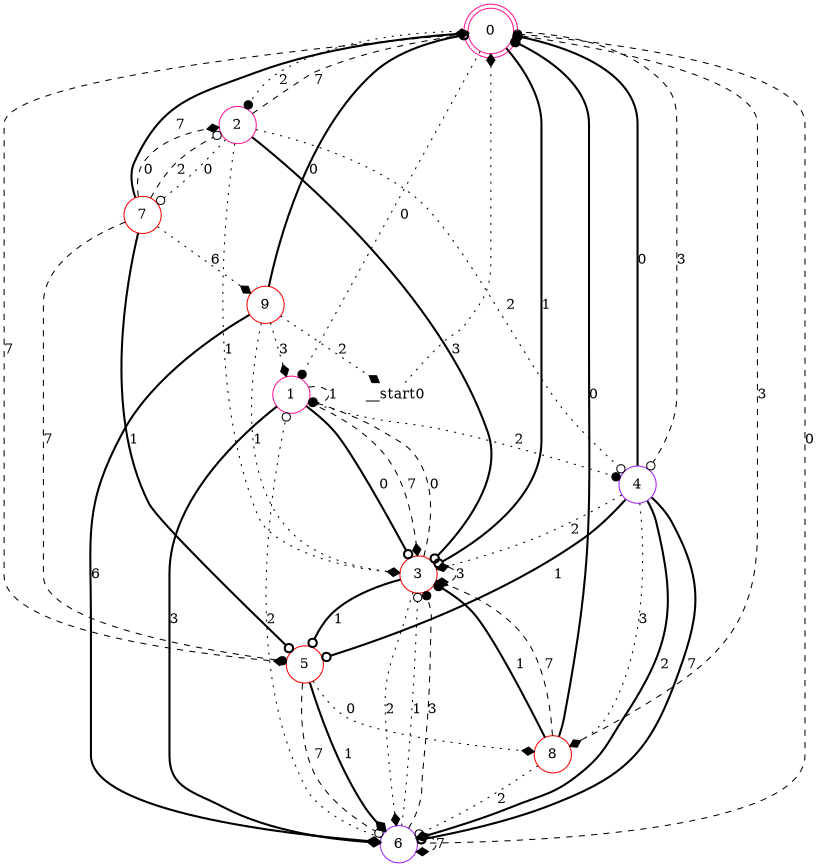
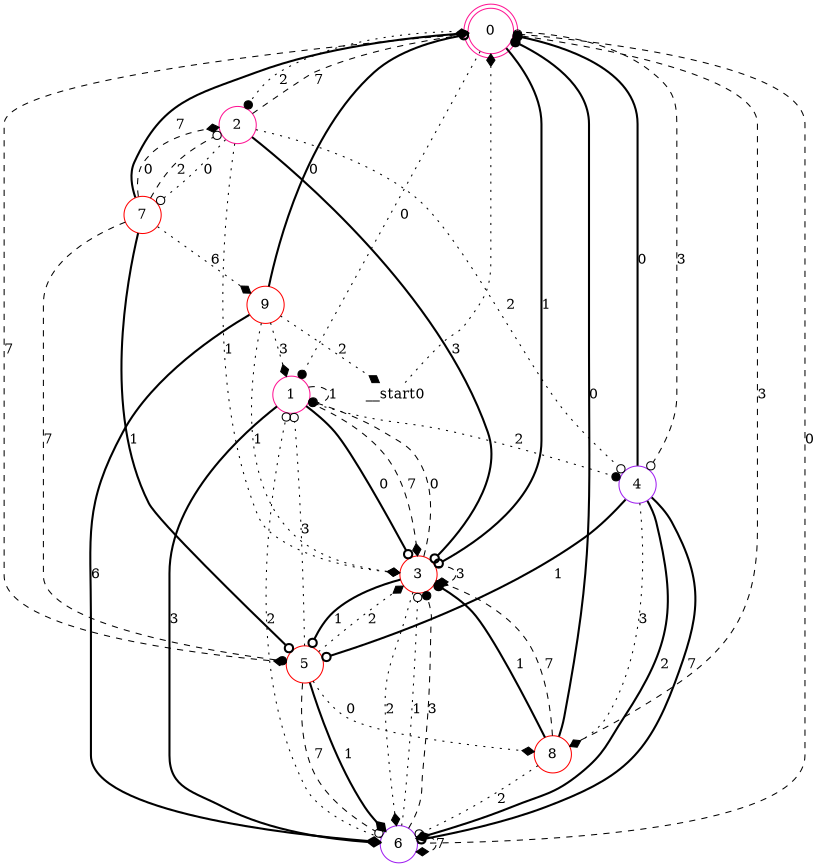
edge "5" -> "1": added, label "3"
edge "4" -> "3": now "5" -> "3"
